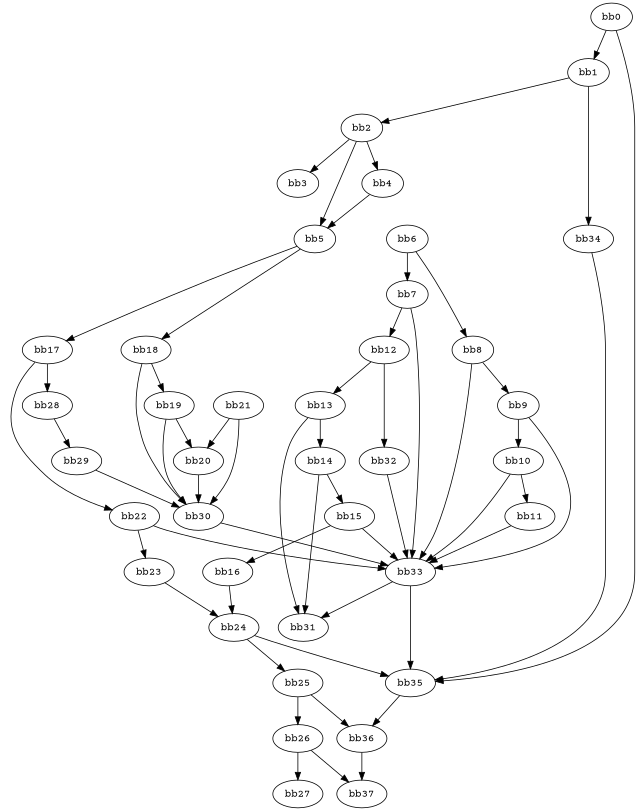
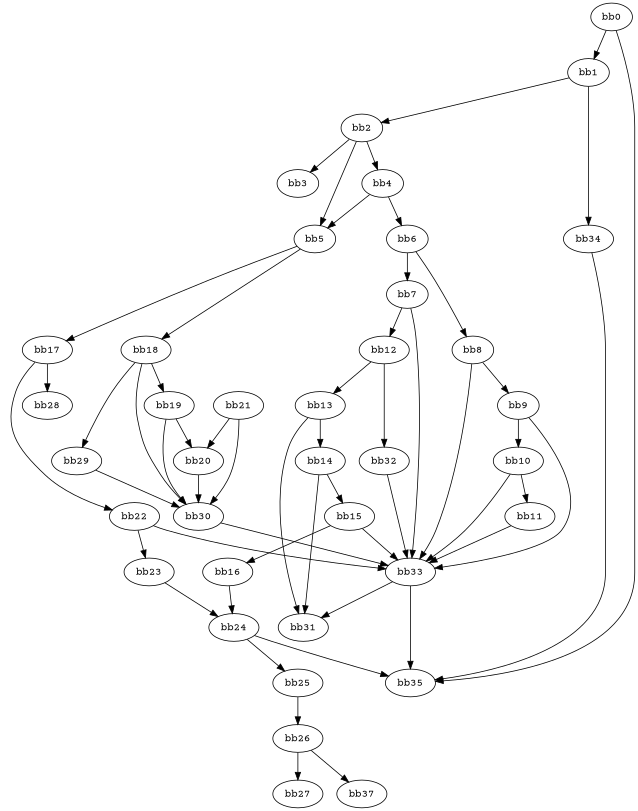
edge "bb4" -> "bb6": added
edge "bb28" -> "bb29": now "bb18" -> "bb29"
node "bb36": removed
